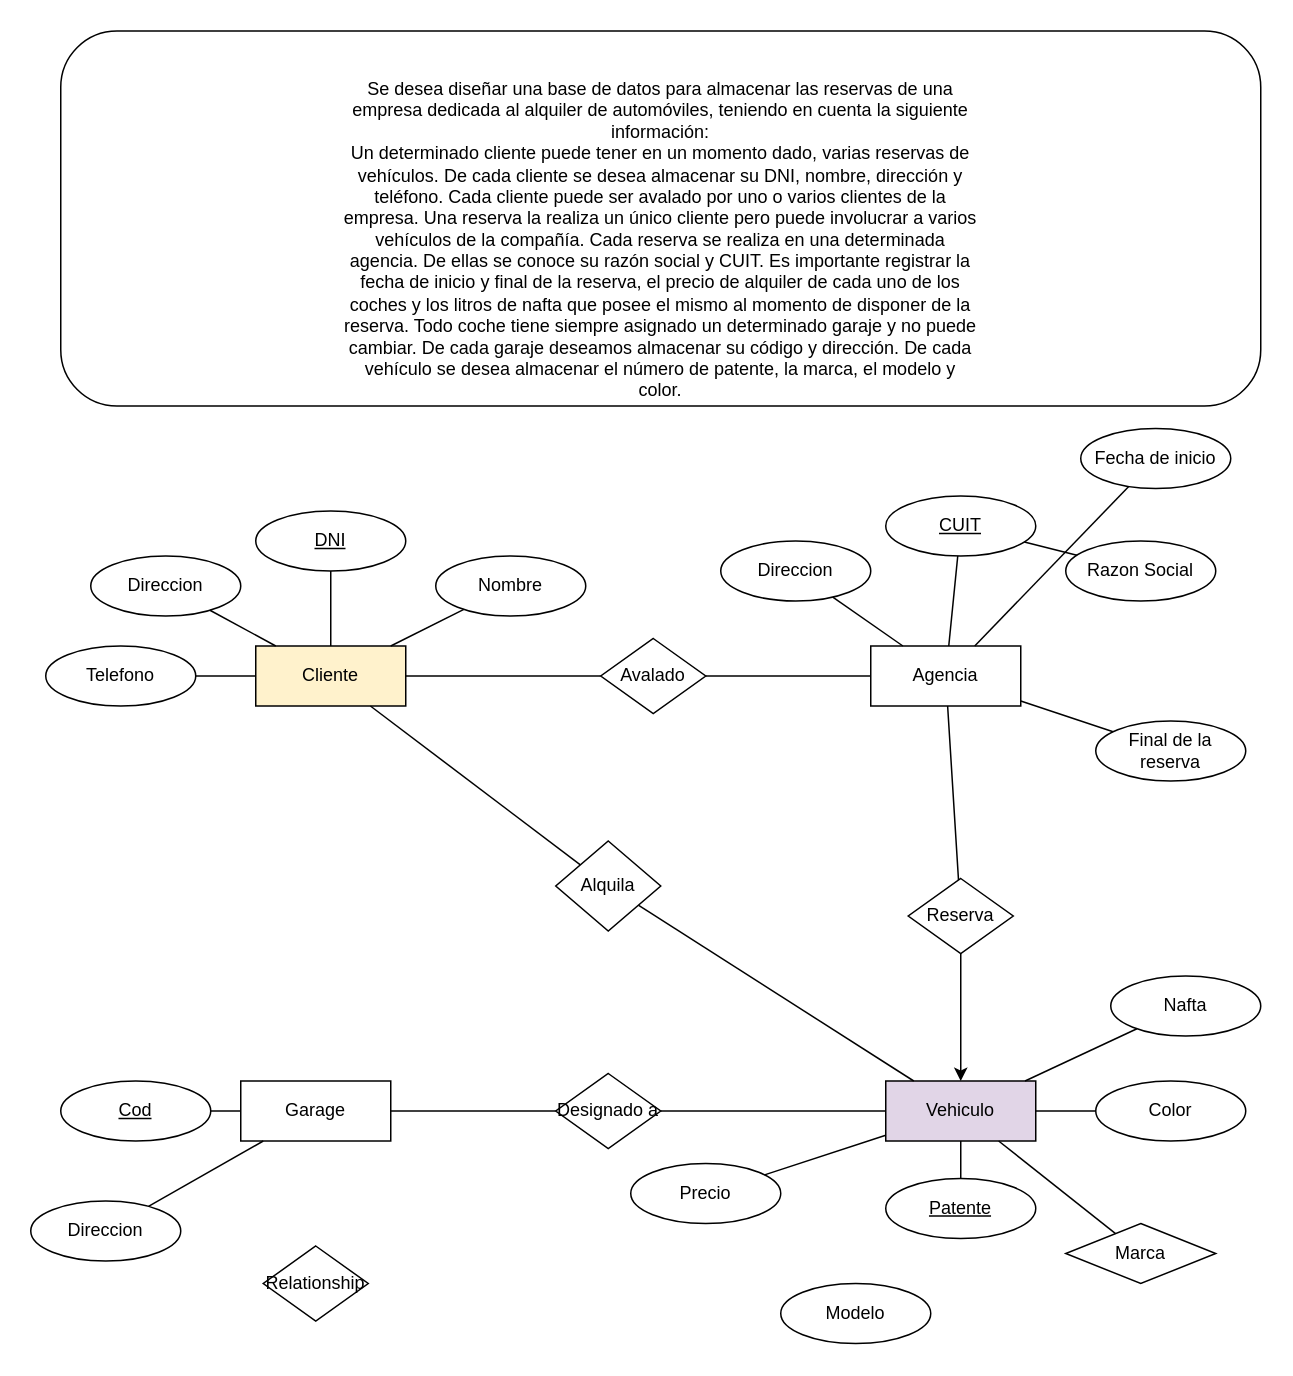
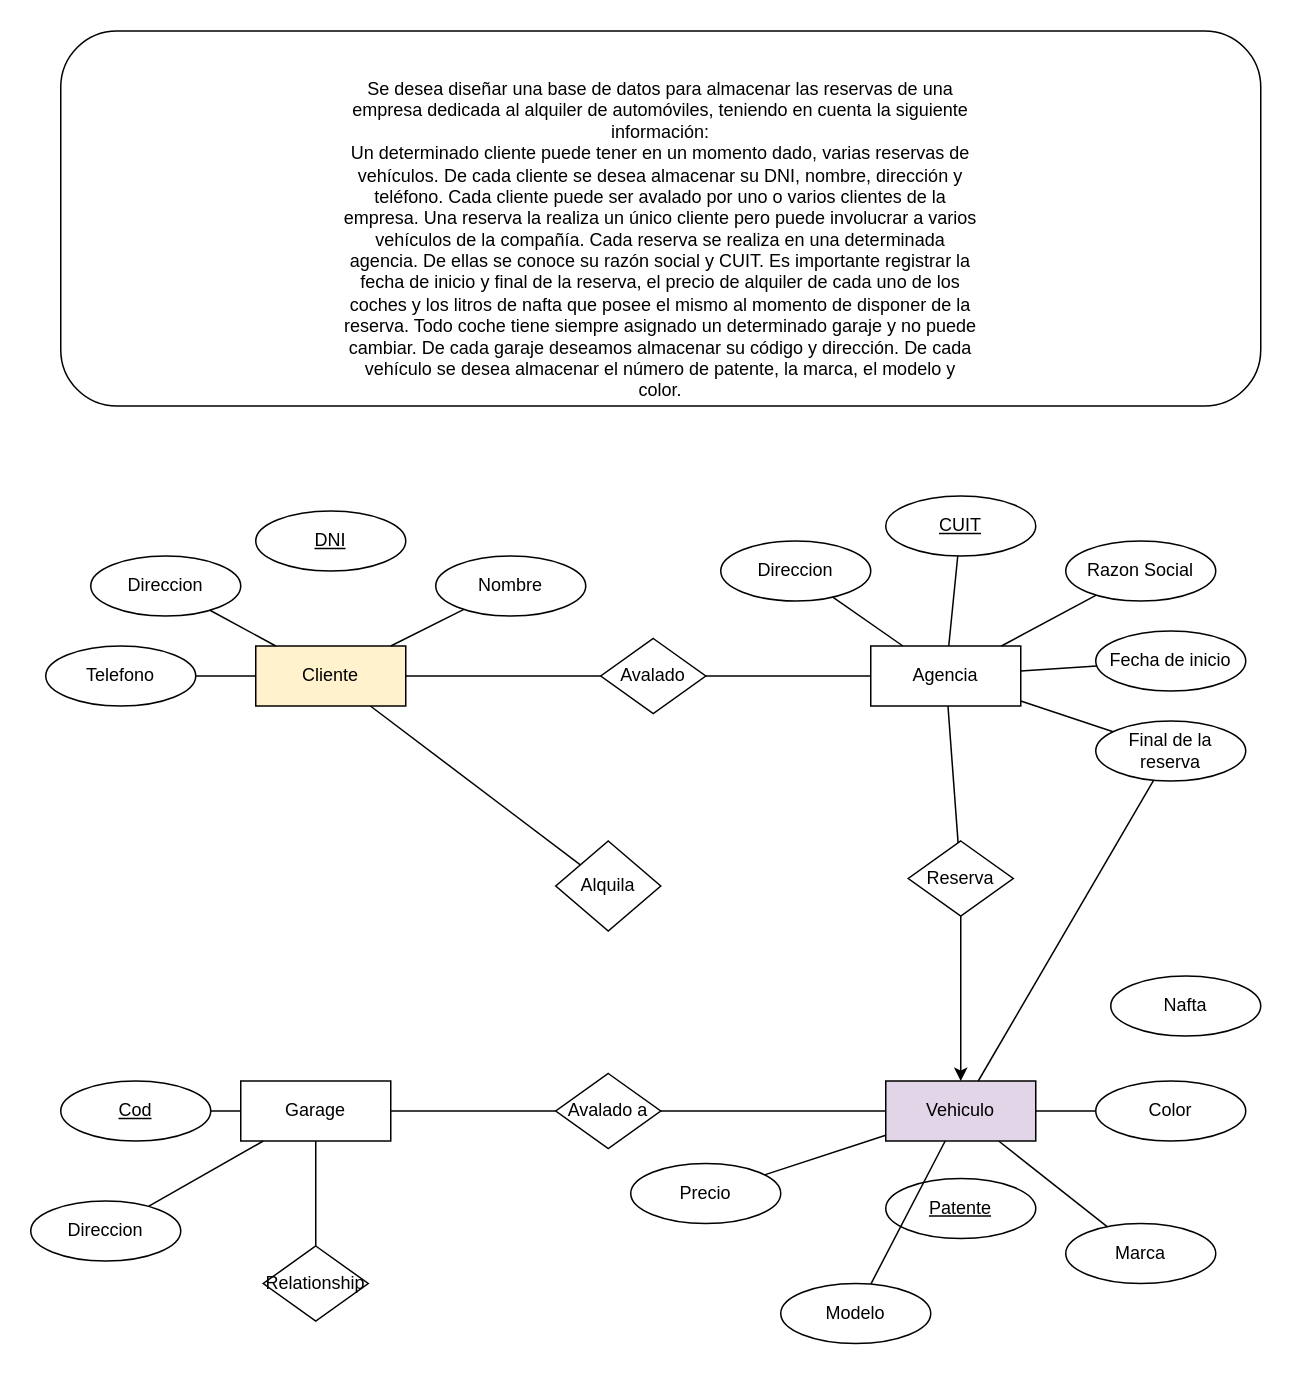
node "Fecha de inicio": moved (1156, 458) -> (1171, 661)
edge "CUIT" -- "Razon Social": now "Agencia" -- "Razon Social"
edge "DNI" -- "Cliente": removed
node "Reserva": moved (961, 916) -> (961, 878)
edge "Alquila" -- "Vehiculo": removed
edge "Nafta" -- "Vehiculo": now "Final de la reserva" -- "Vehiculo"
node "Designado a": label "Designado a" -> "Avalado a"
edge "Vehiculo" -- "Patente": removed
edge "Garage" -- "Relationship": added
edge "Vehiculo" -- "Modelo": added
node "Marca": shape diamond -> ellipse
